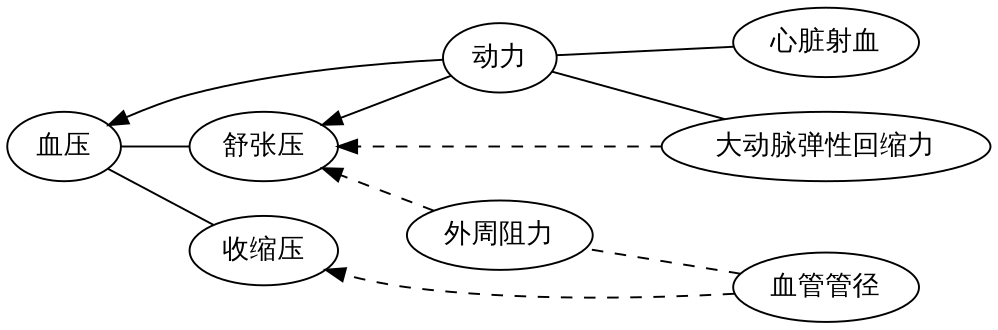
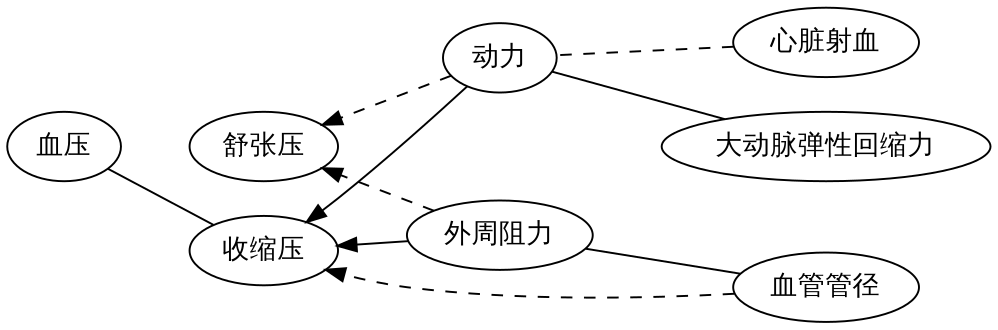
edge "心脏射血" -- "动力": style solid -> dashed
edge "动力" -> "血压": now "动力" -> "收缩压"
edge "动力" -> "舒张压": style solid -> dashed
edge "血压" -- "舒张压": removed
edge "大动脉弹性回缩力" -> "舒张压": removed
edge "外周阻力" -> "收缩压": added
edge "外周阻力" -- "血管管径": style dashed -> solid
